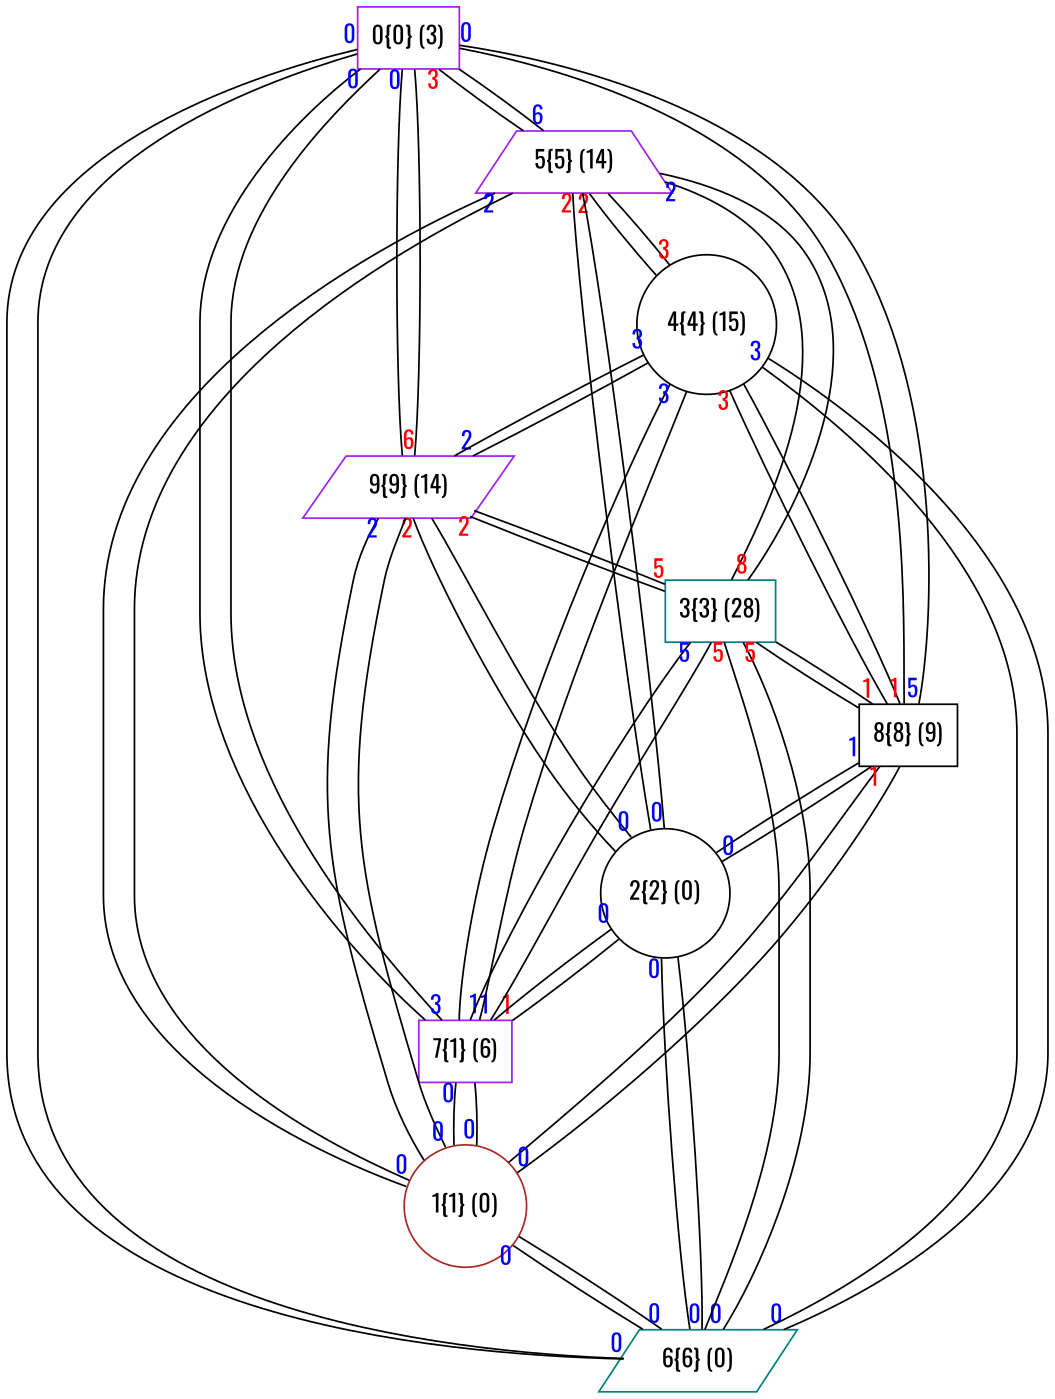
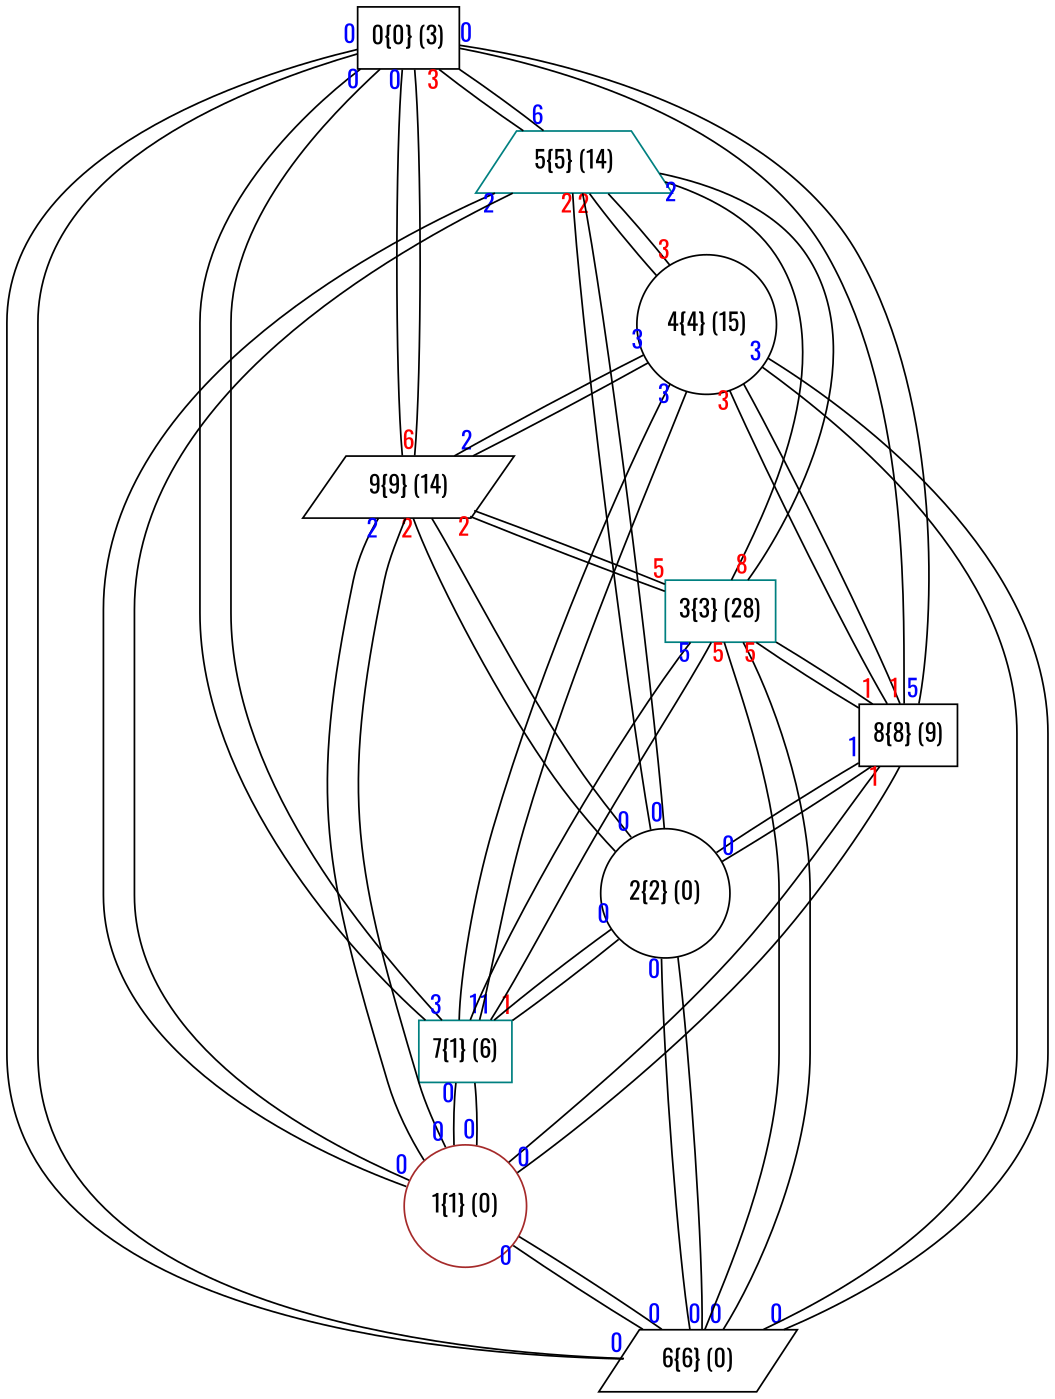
node "0{0} (3)": color purple -> black
node "5{5} (14)": color purple -> teal
node "9{9} (14)": color purple -> black
node "7{1} (6)": color purple -> teal
node "6{6} (0)": color teal -> black
